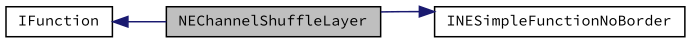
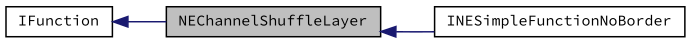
edge "NEChannelShuffleLayer" -> "INESimpleFunctionNoBorder": reversed
